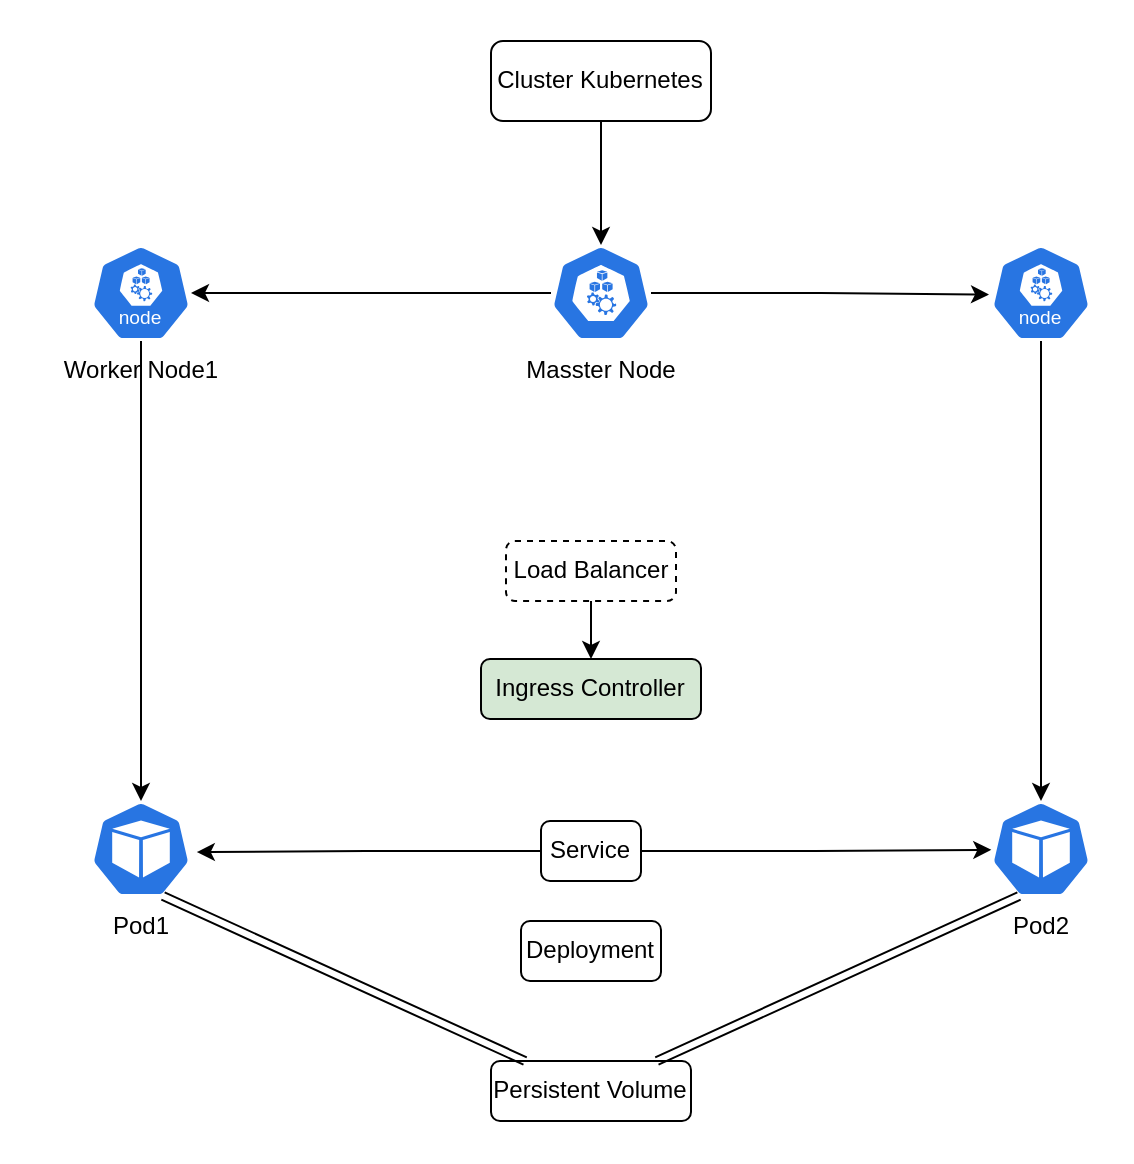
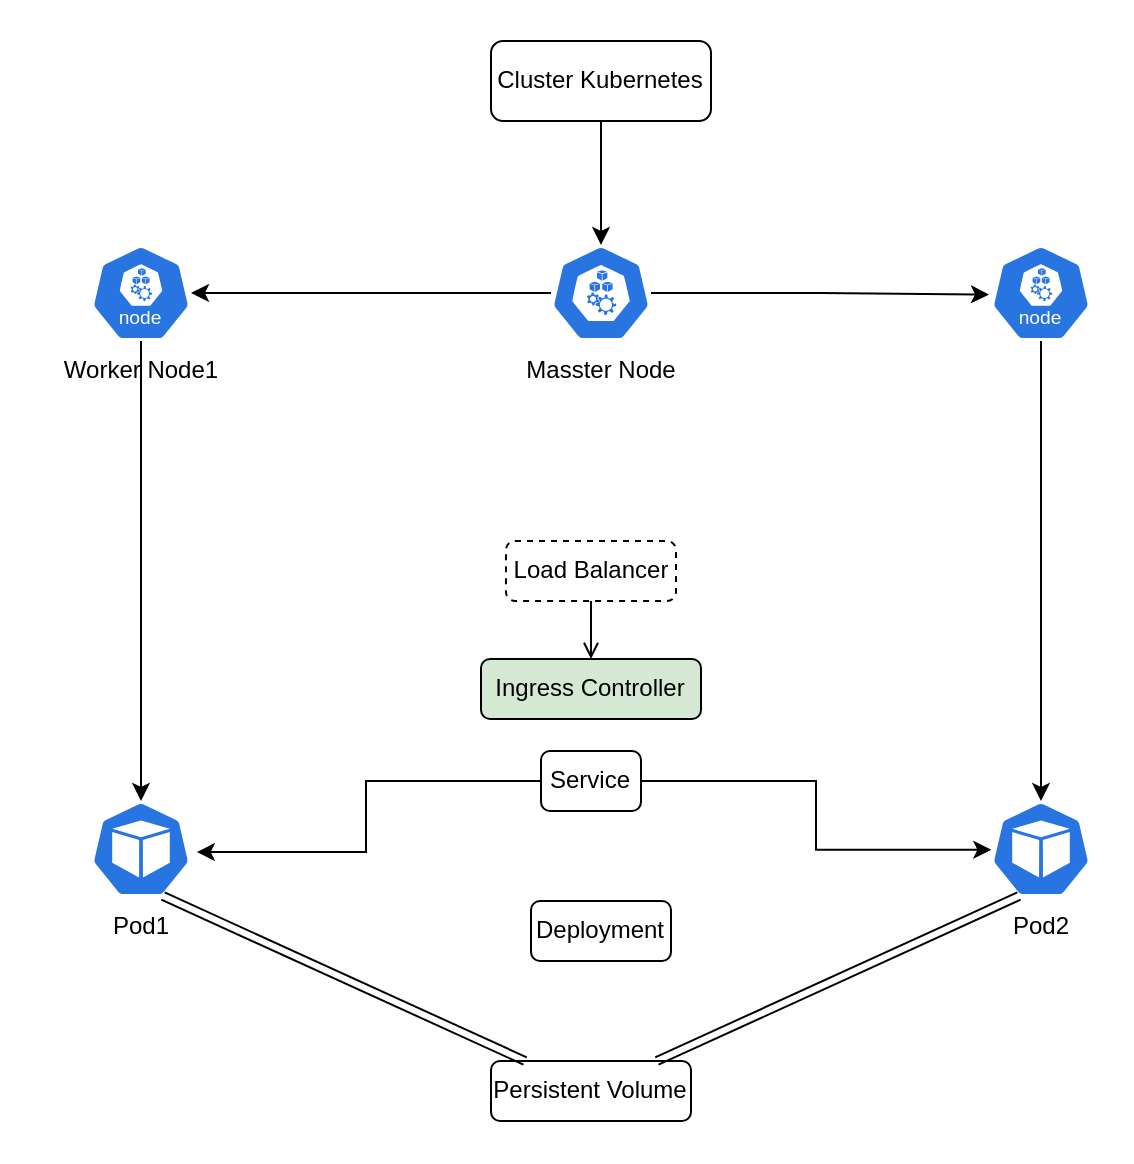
edge "Load Balancer" -> "Ingress Controller": arrowhead classic -> open
node "Service": moved (591, 851) -> (591, 781)
node "Deployment": moved (591, 951) -> (601, 931)
